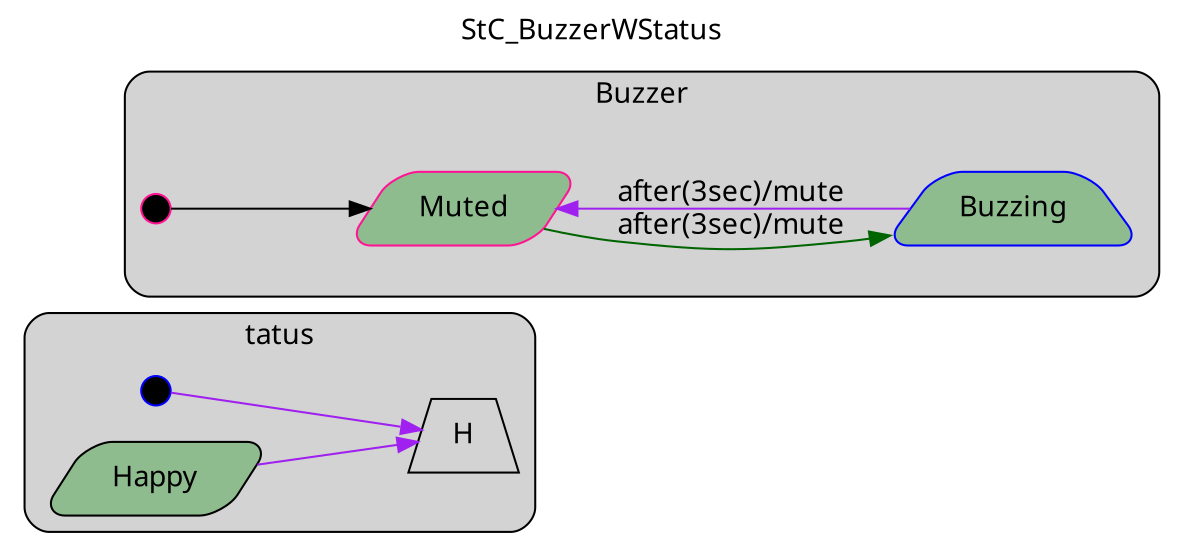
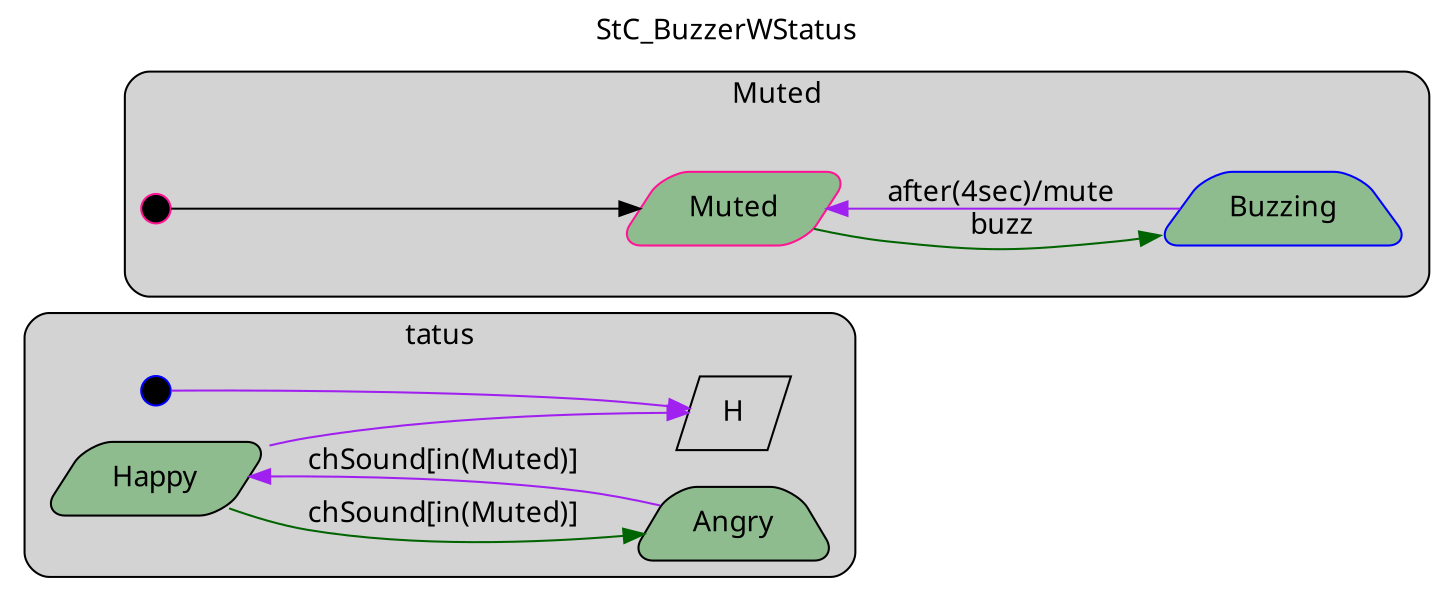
cluster "Buzzer": label "Buzzer" -> "Muted"
edge "Buzzing" -> "Muted": label "after(3sec)/mute" -> "after(4sec)/mute"
edge "Muted" -> "Buzzing": label "after(3sec)/mute" -> "buzz"
node "H": shape trapezium -> parallelogram
node "Angry": added
